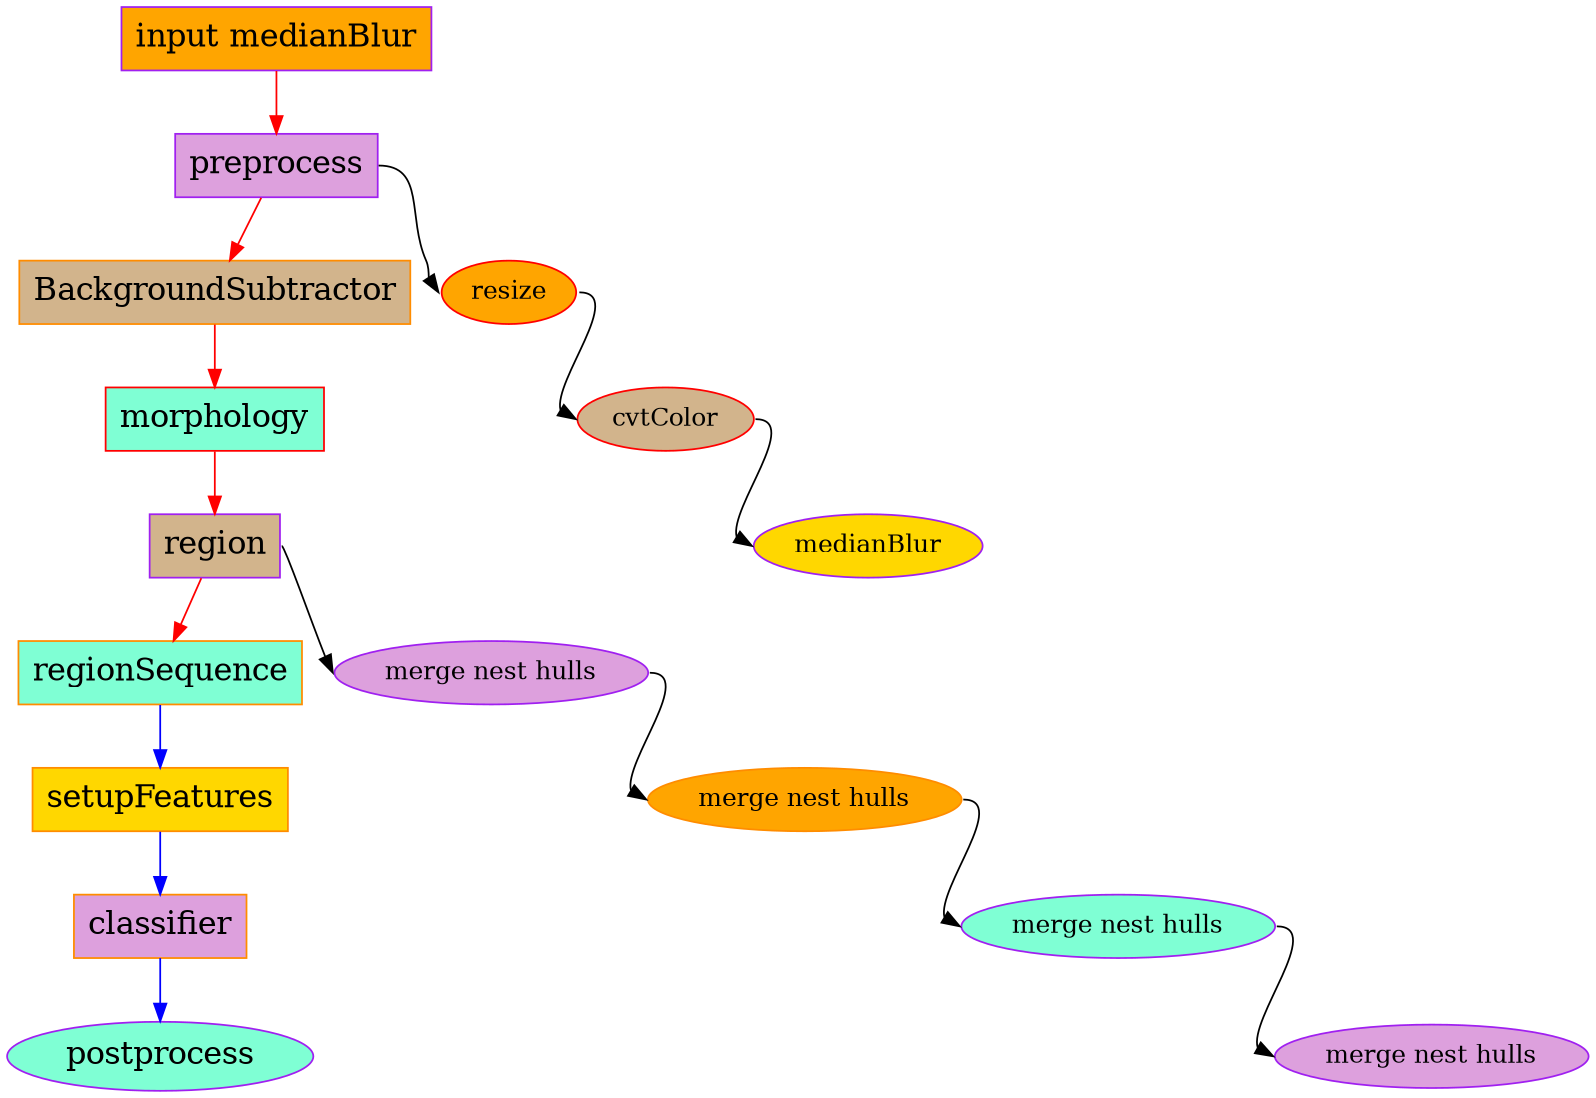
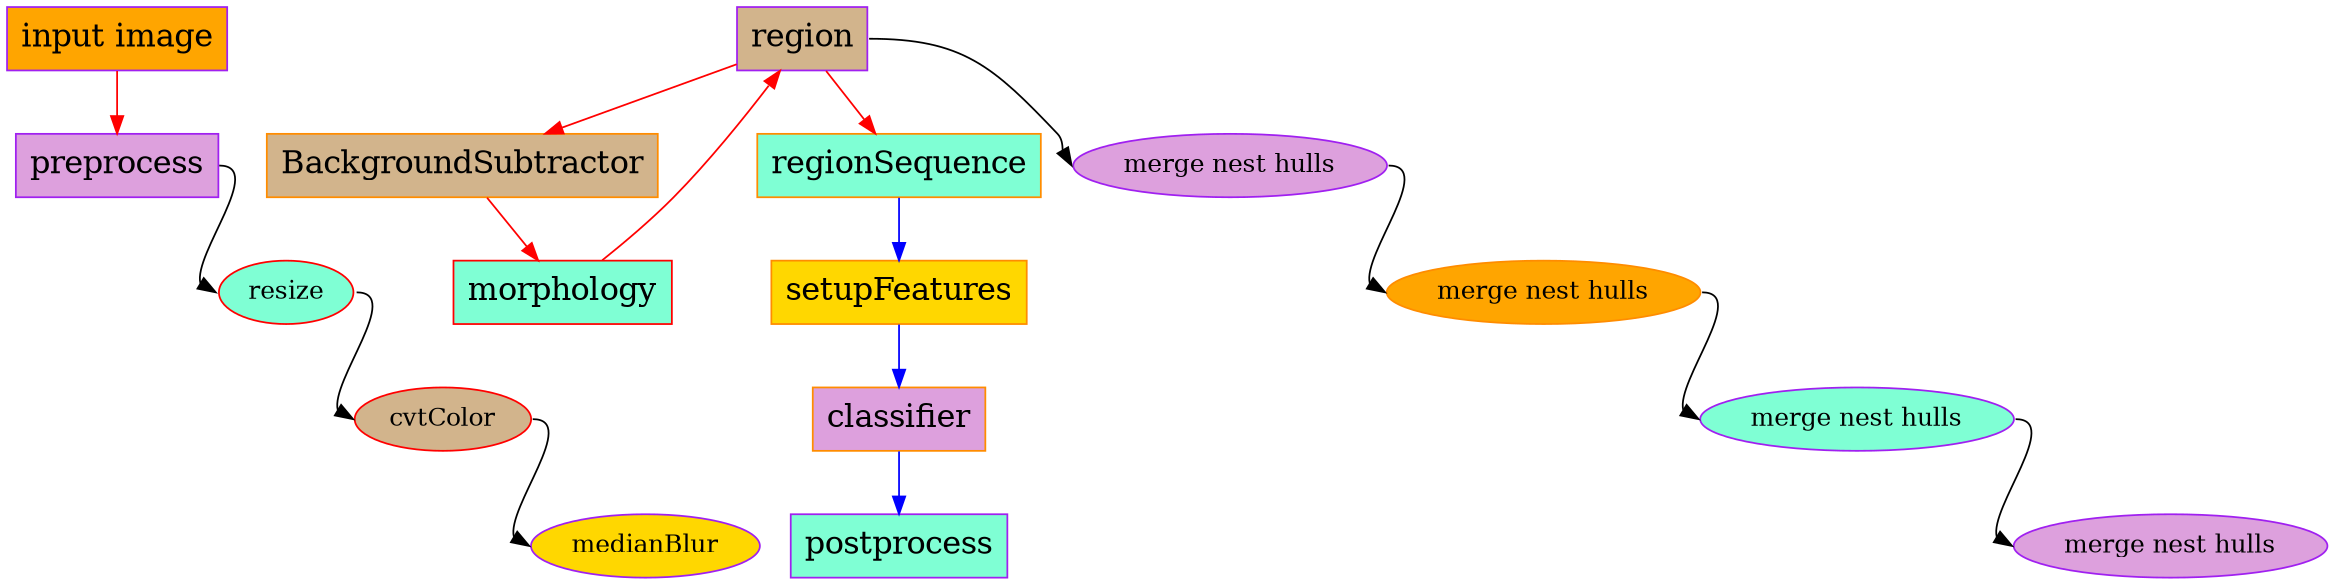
node "input medianBlur": label "input medianBlur" -> "input image"
edge "preprocess" -> "BackgroundSubtractor": now "region" -> "BackgroundSubtractor"
node "resize": fillcolor orange -> aquamarine
node "postprocess": shape ellipse -> box
